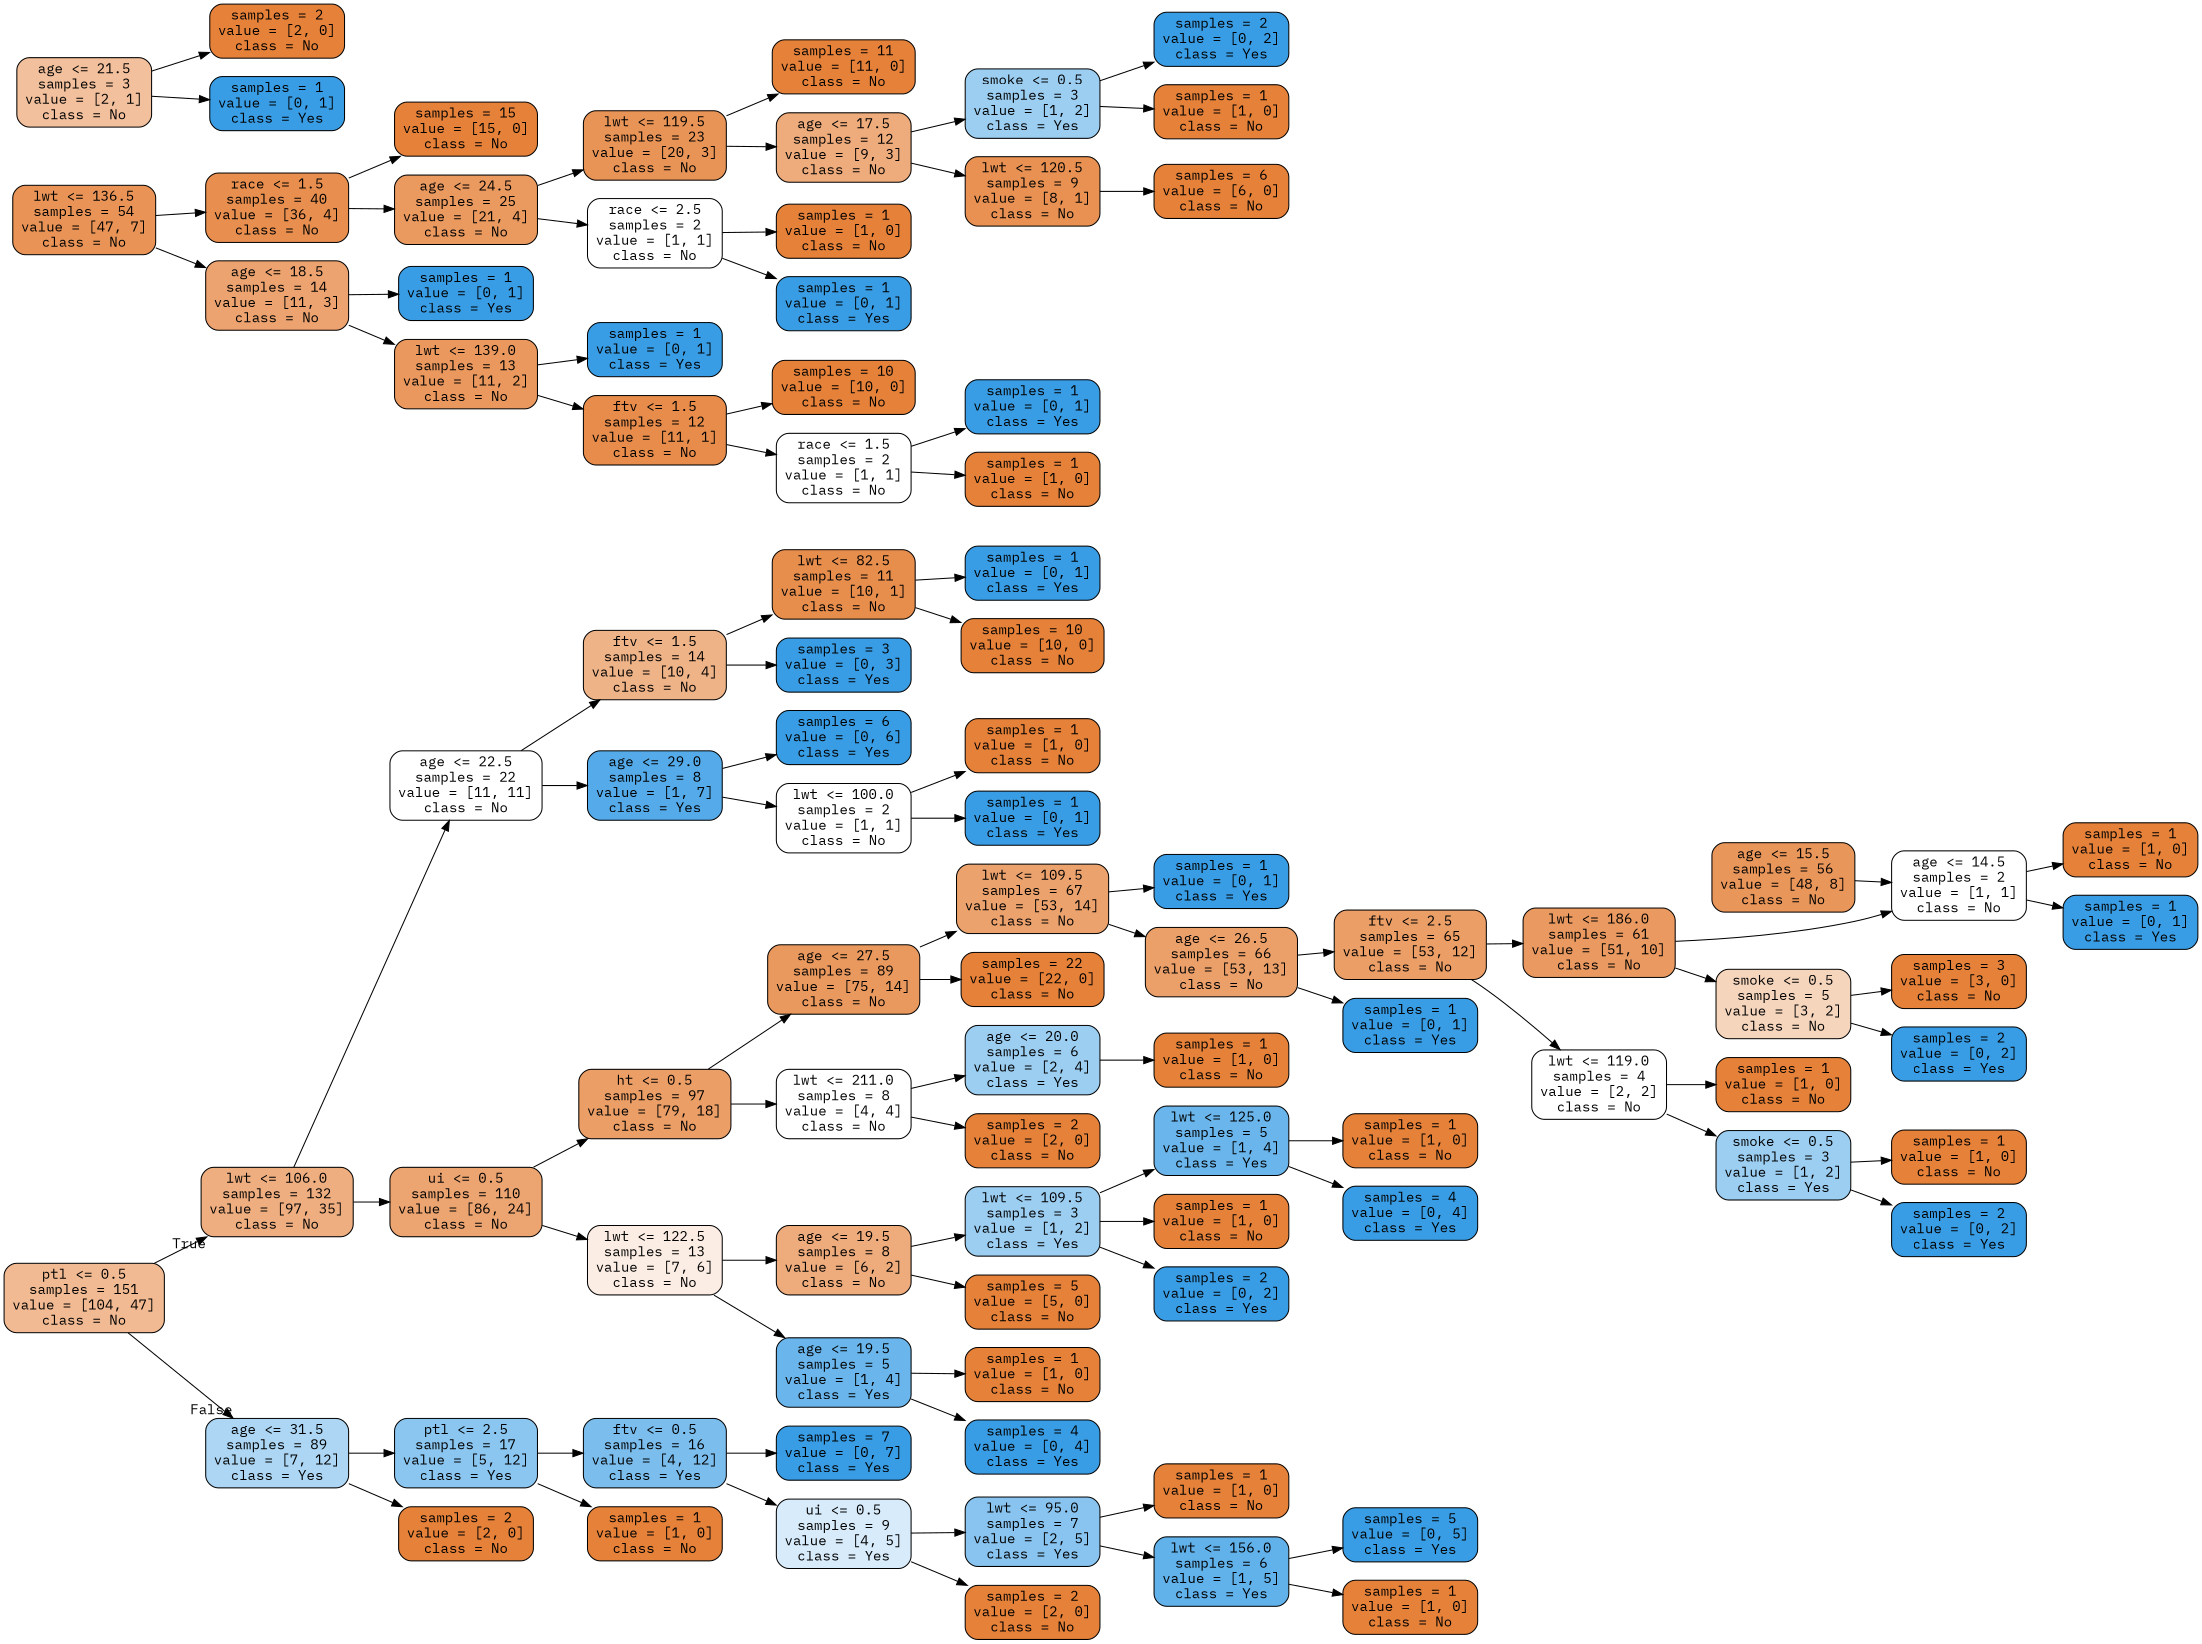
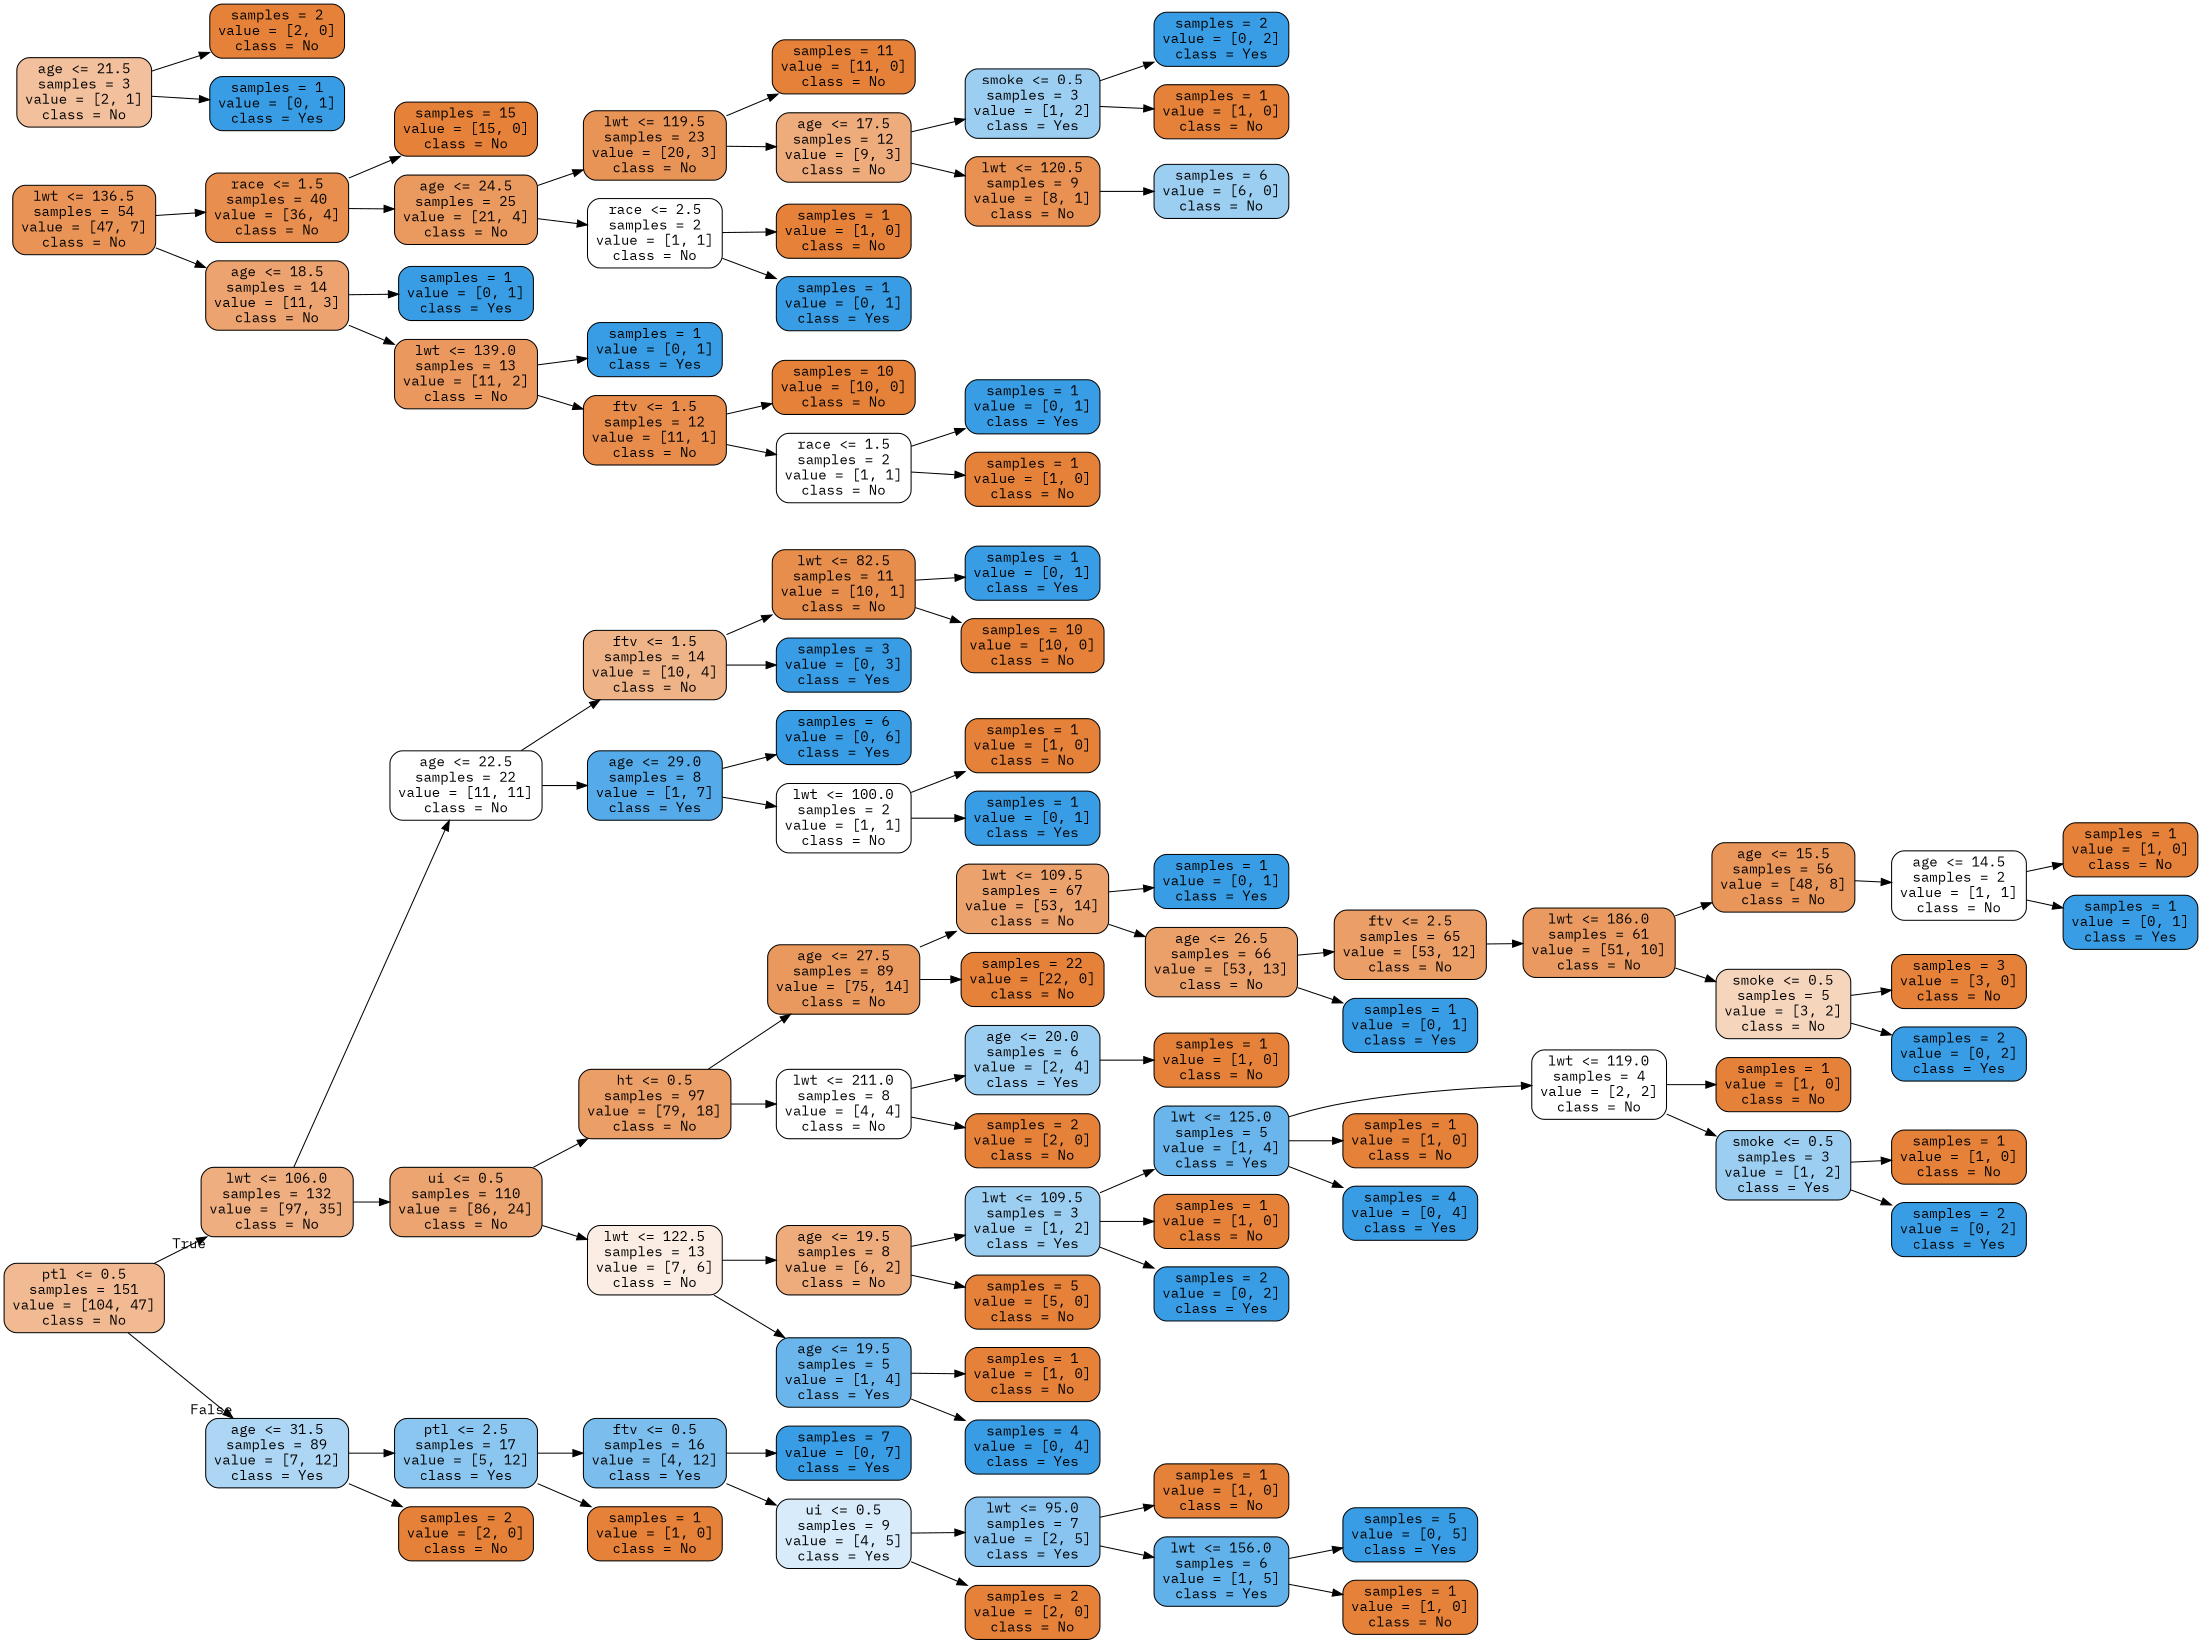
node "samples = 6 value = [6, 0] class = No": fillcolor #e58139 -> #9ccef2
edge "lwt <= 186.0 samples = 61 value = [51, 10] class = No" -> "age <= 14.5 samples = 2 value = [1, 1] class = No": now "lwt <= 186.0 samples = 61 value = [51, 10] class = No" -> "age <= 15.5 samples = 56 value = [48, 8] class = No"
edge "ftv <= 2.5 samples = 65 value = [53, 12] class = No" -> "lwt <= 119.0 samples = 4 value = [2, 2] class = No": now "lwt <= 125.0 samples = 5 value = [1, 4] class = Yes" -> "lwt <= 119.0 samples = 4 value = [2, 2] class = No"
